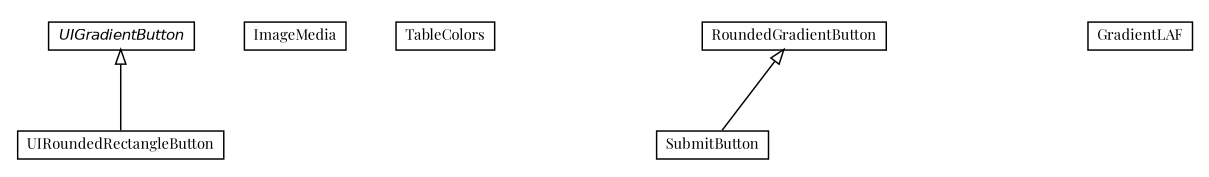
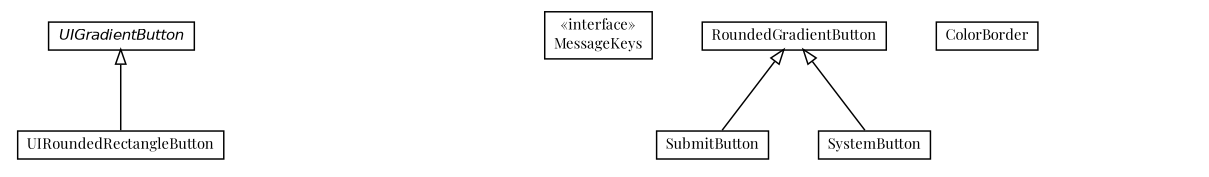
node "ImageMedia": removed
node "TableColors": removed
node "MessageKeys": added
node "ColorBorder": added
node "GradientLAF": removed
node "SystemButton": added
